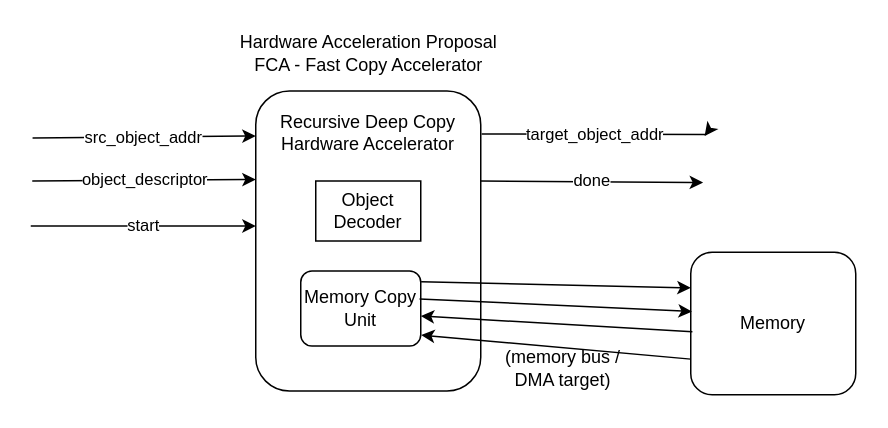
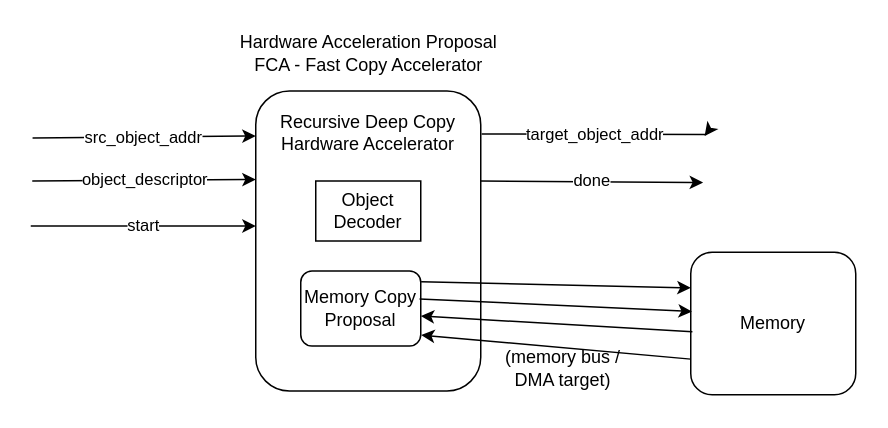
node "Memory Copy Unit": label "Memory Copy Unit" -> "Memory Copy Proposal"
